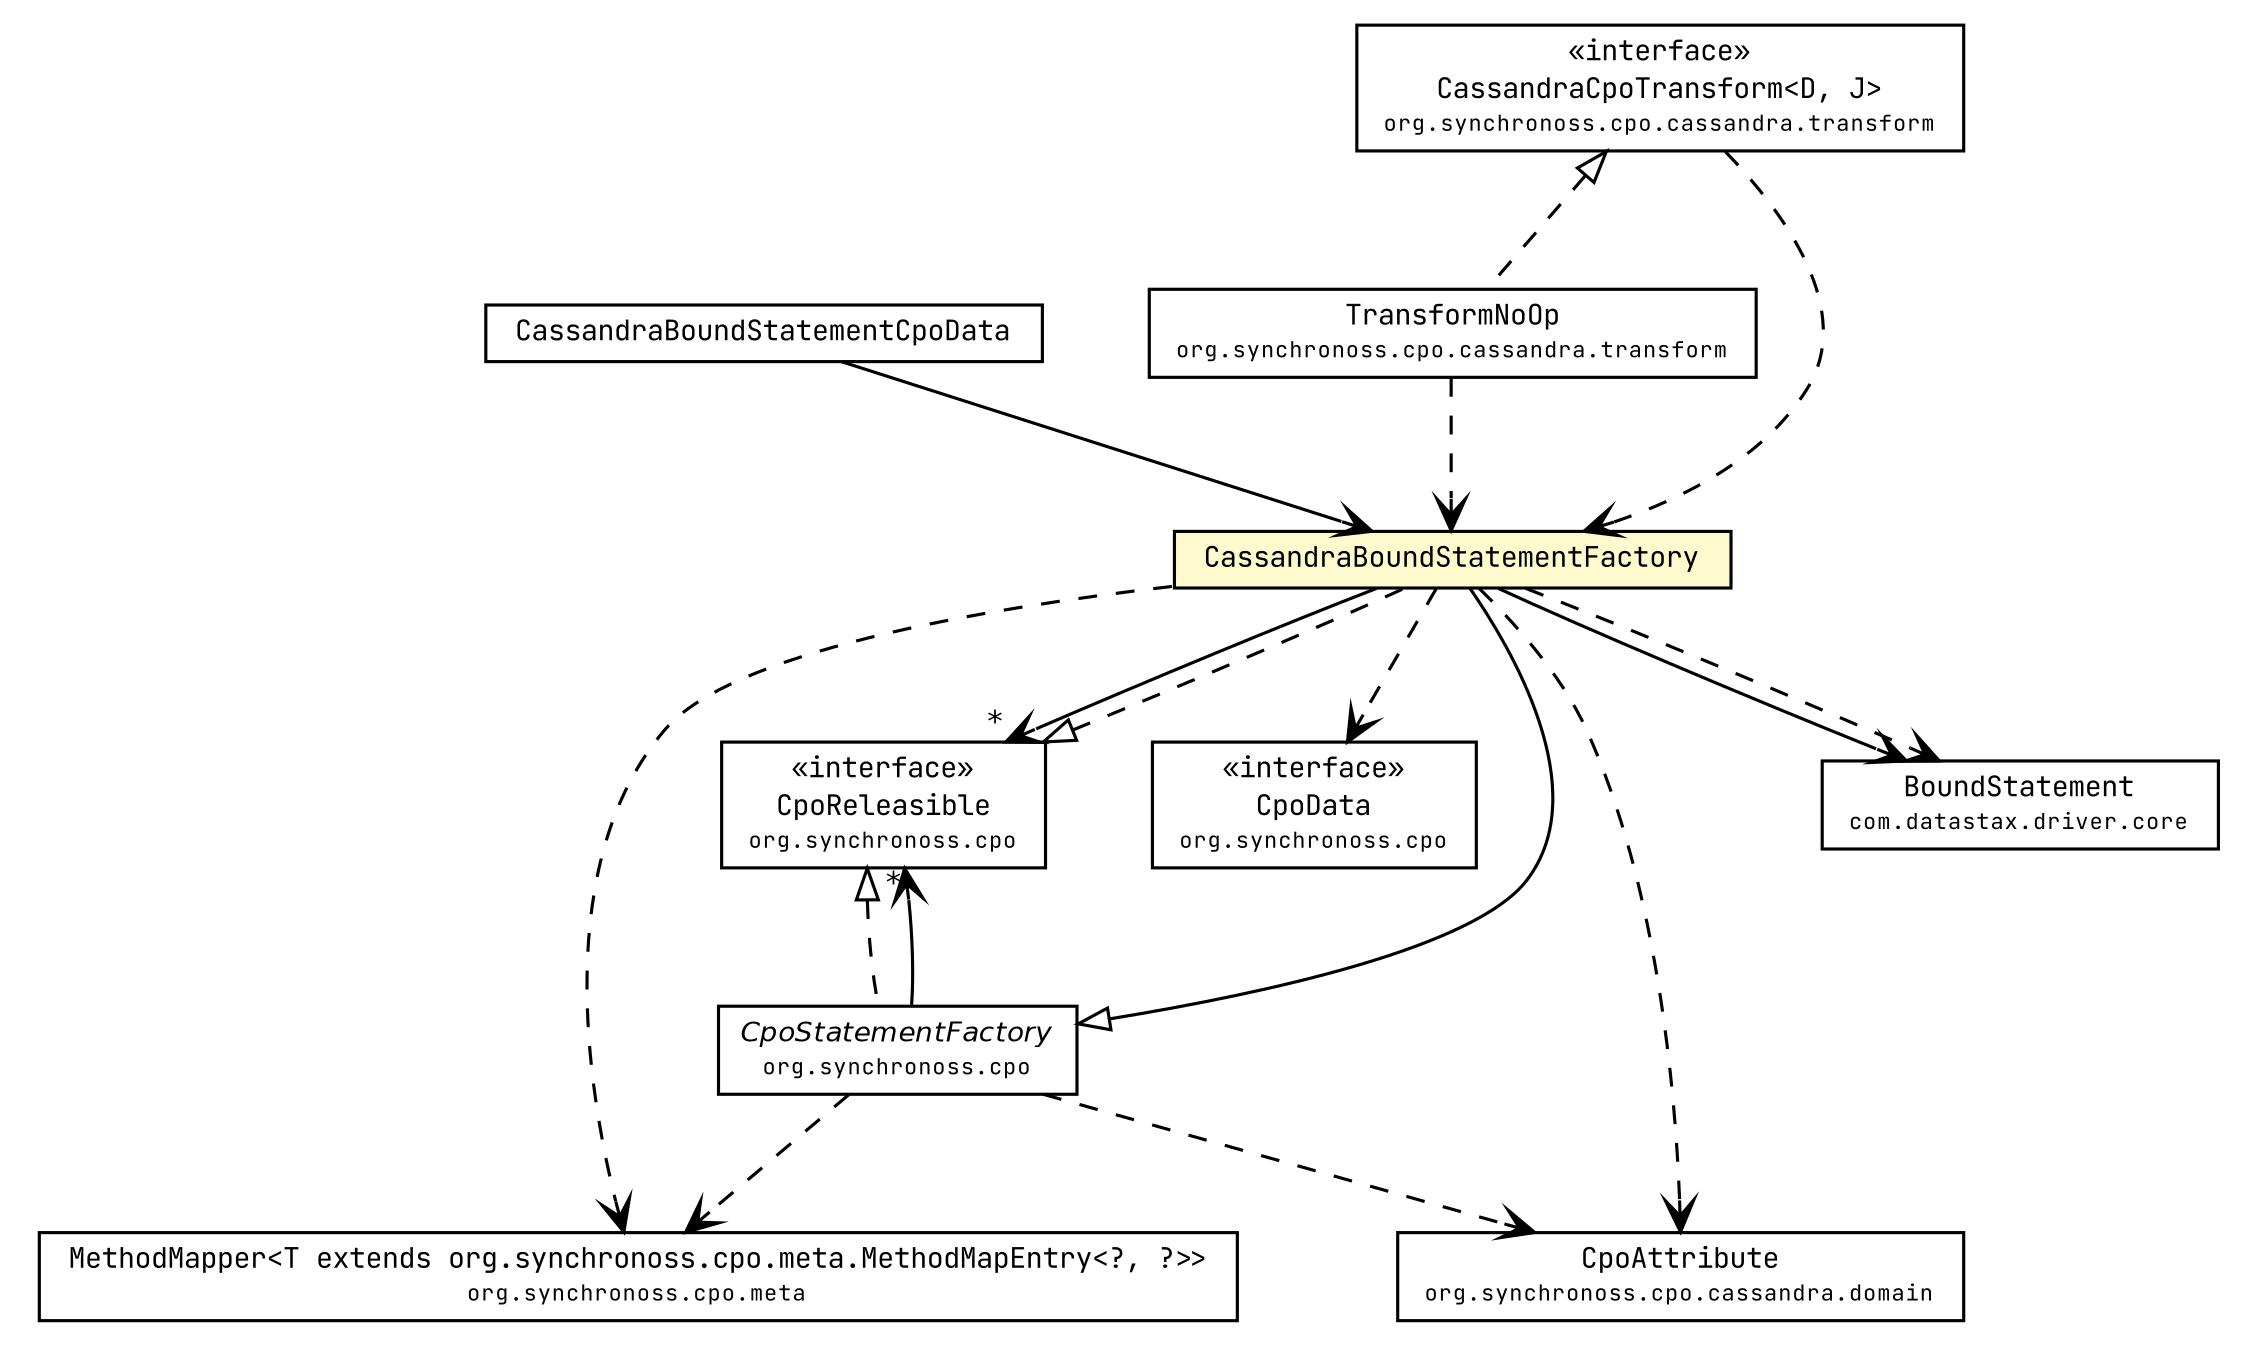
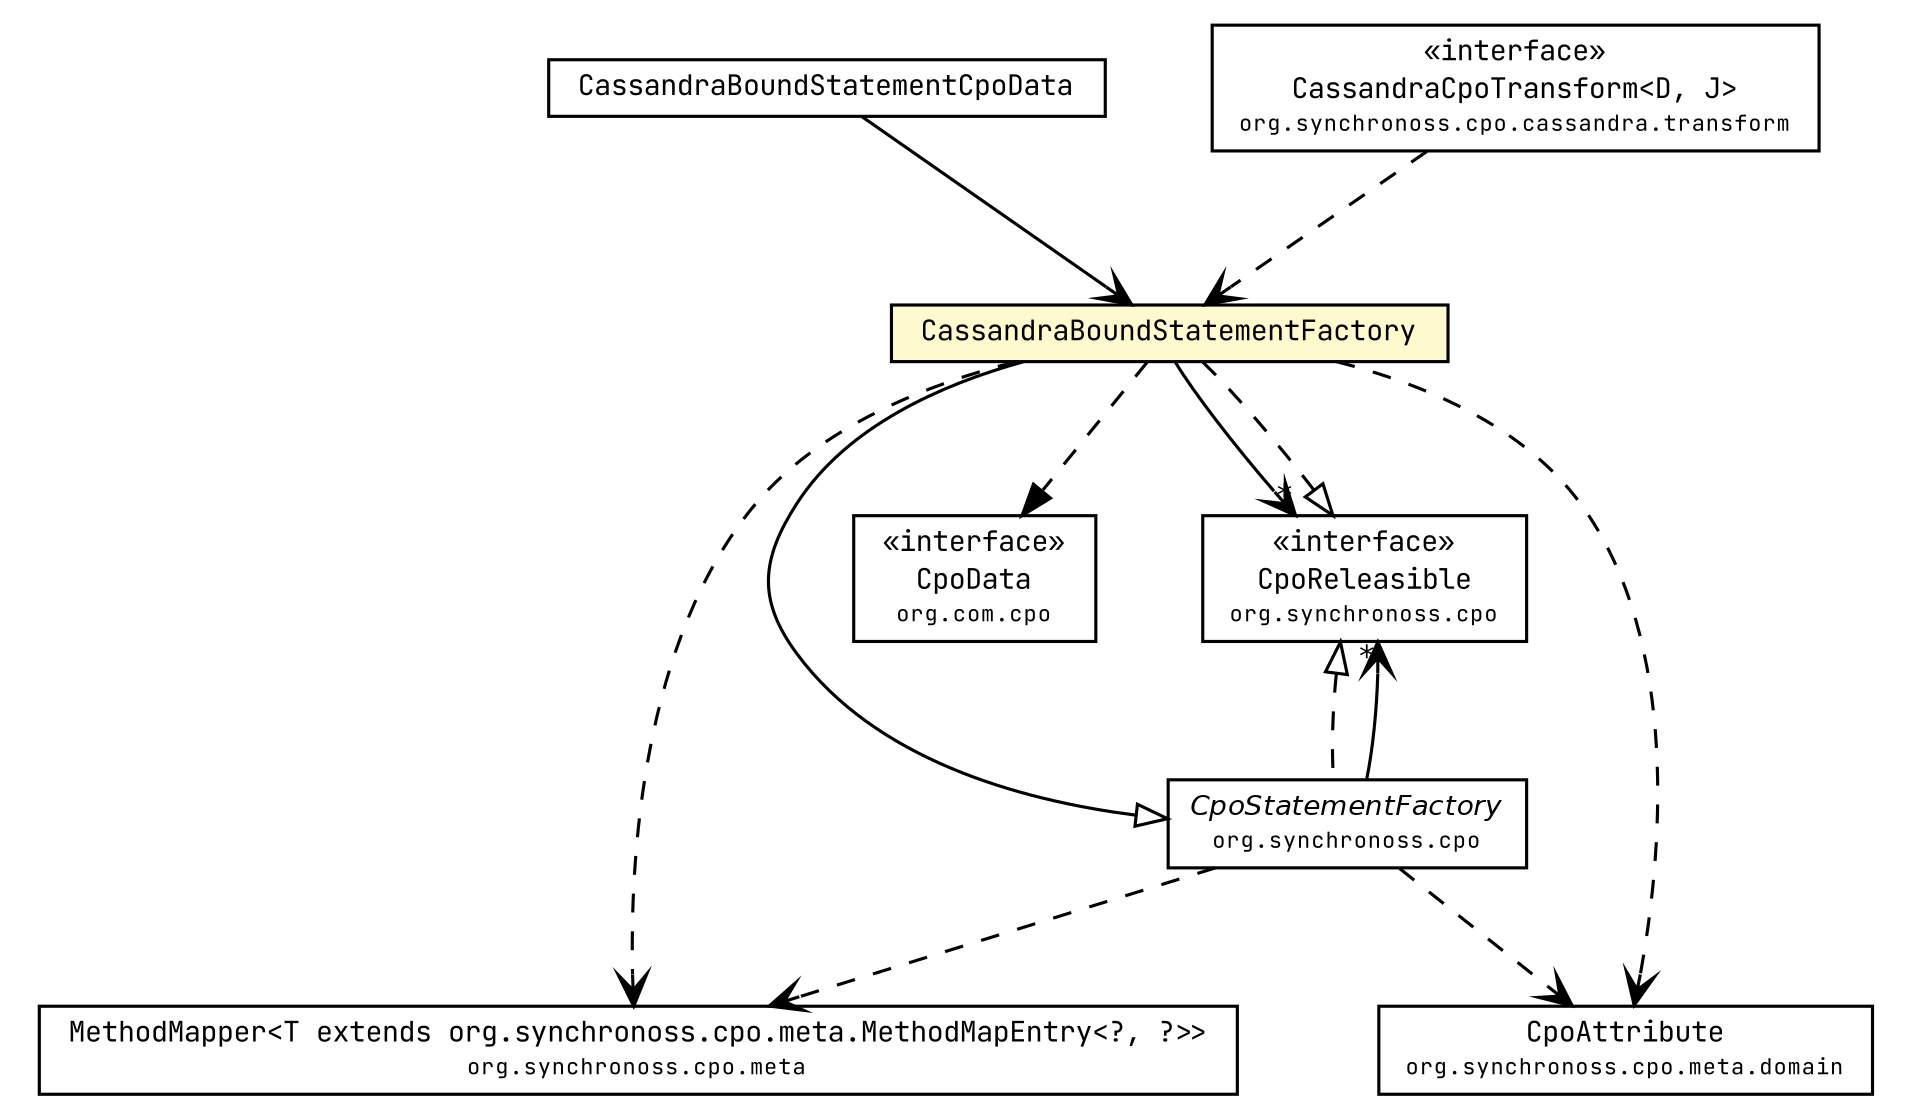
node "TransformNoOp": removed
edge "CassandraBoundStatementFactory" -> "CpoData": arrowhead open -> normal
node "BoundStatement": removed
node "CpoData": text "org.synchronoss.cpo" -> "org.com.cpo"
node "CpoAttribute": text "org.synchronoss.cpo.cassandra.domain" -> "org.synchronoss.cpo.meta.domain"
